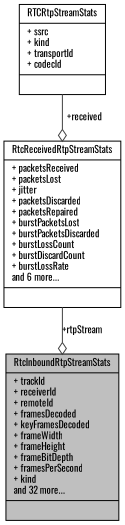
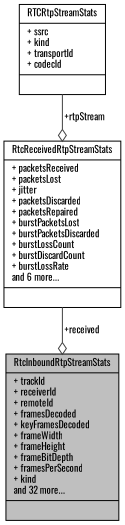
edge "RTCRtpStreamStats" -> "RtcReceivedRtpStreamStats": label " +received" -> " +rtpStream"
edge "RtcReceivedRtpStreamStats" -> "RtcInboundRtpStreamStats": label " +rtpStream" -> " +received"
